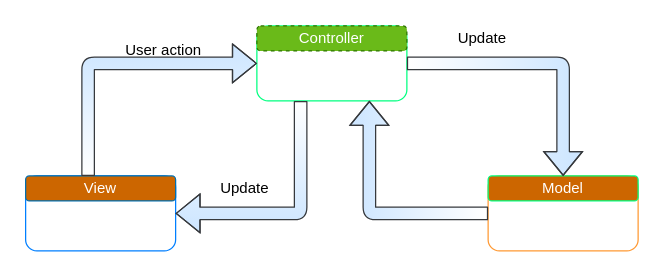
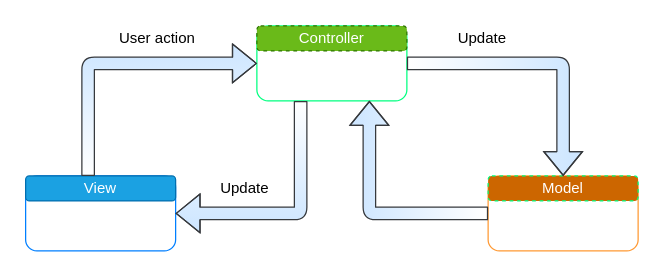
node "User action": moved (163, 51) -> (157, 38)
node "View": fillcolor #cc6600 -> #1ba1e2
node "Model": style solid -> dashed
